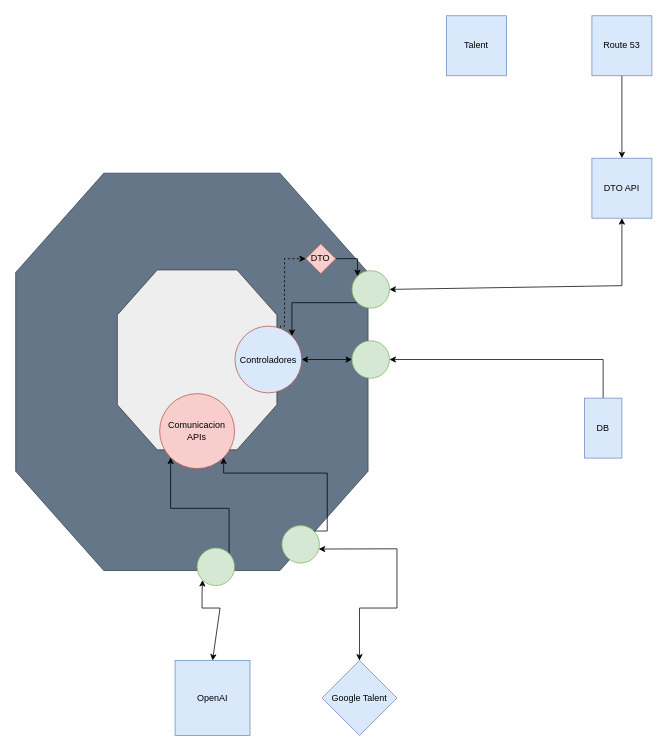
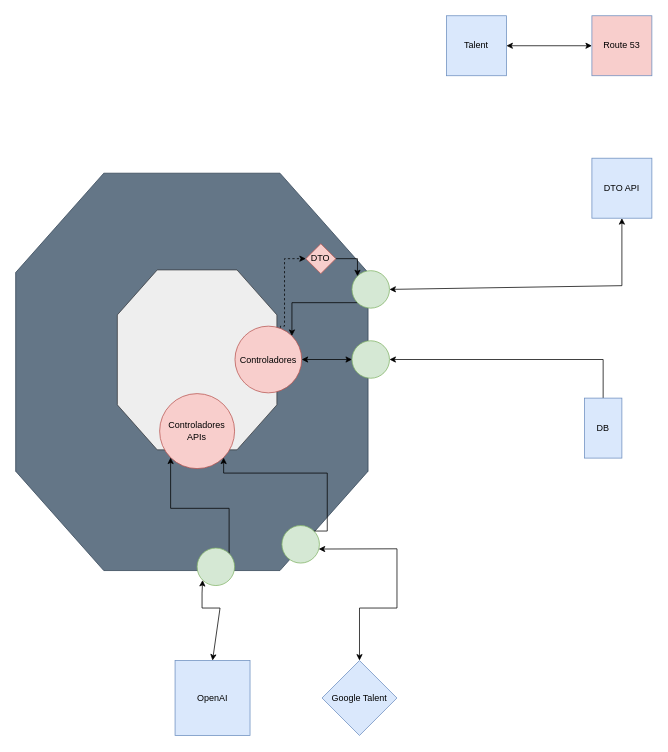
edge "Talent" -- "Route 53": added
node "Route 53": fillcolor #dae8fc -> #f8cecc
edge "Route 53" -> "DTO API": removed
node "Controladores": fillcolor #dae8fc -> #f8cecc
node "Comunicacion APIs": label "Comunicacion APIs" -> "Controladores APIs"
